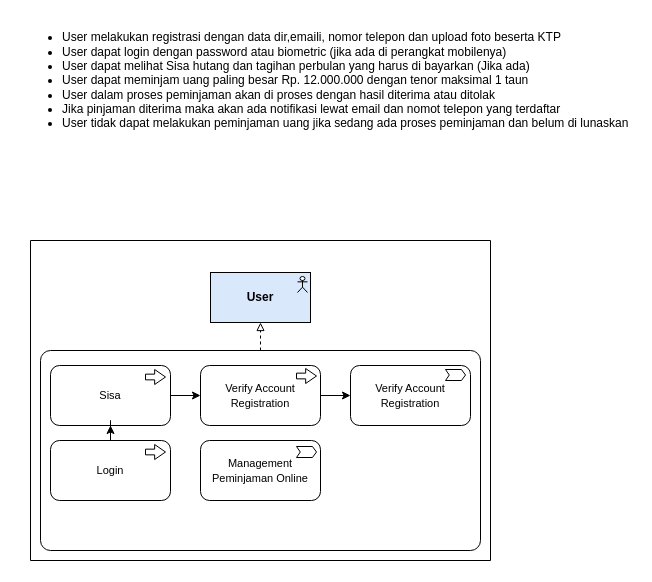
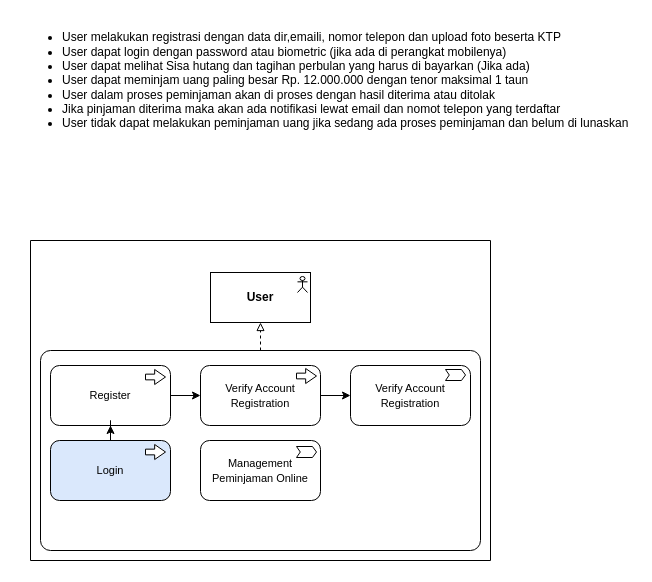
node "User": fillcolor #dae8fc -> #ffffff
node "Sisa": label "Sisa" -> "Register"
node "Login": fillcolor #ffffff -> #dae8fc
